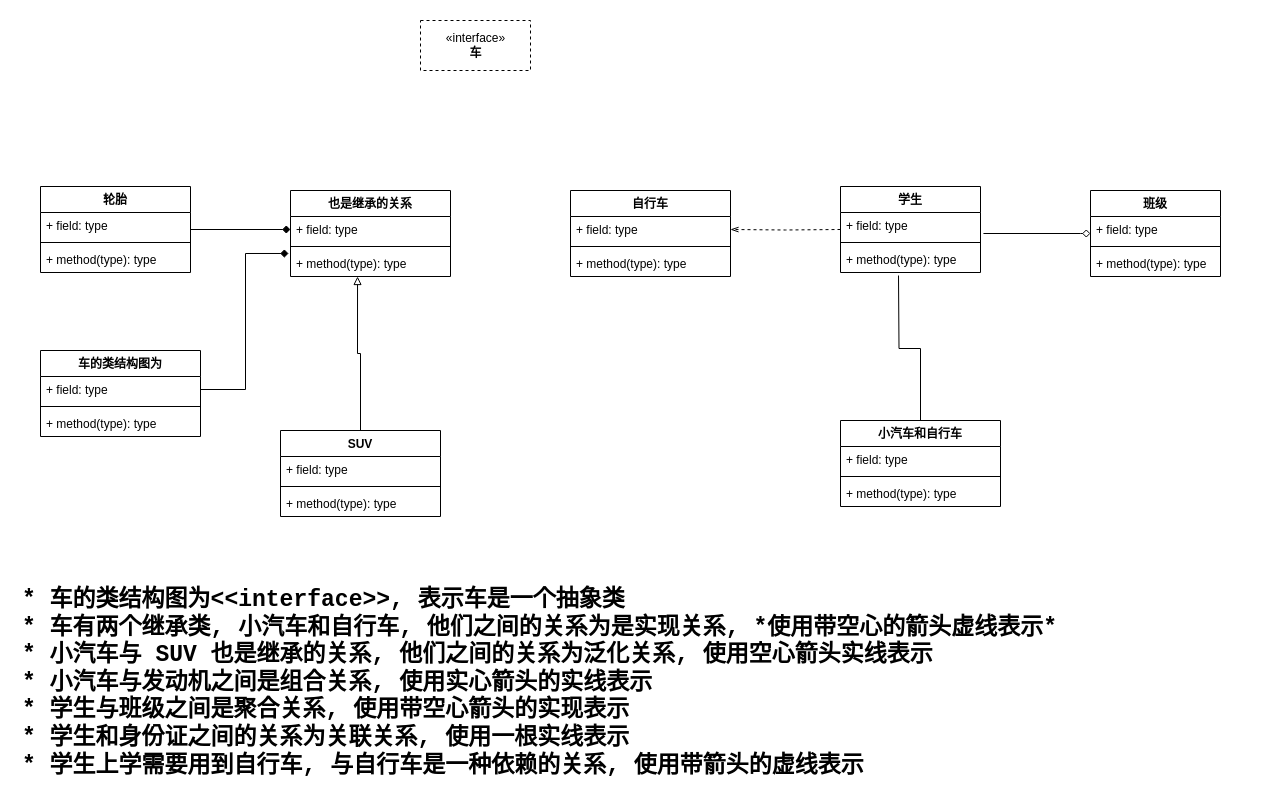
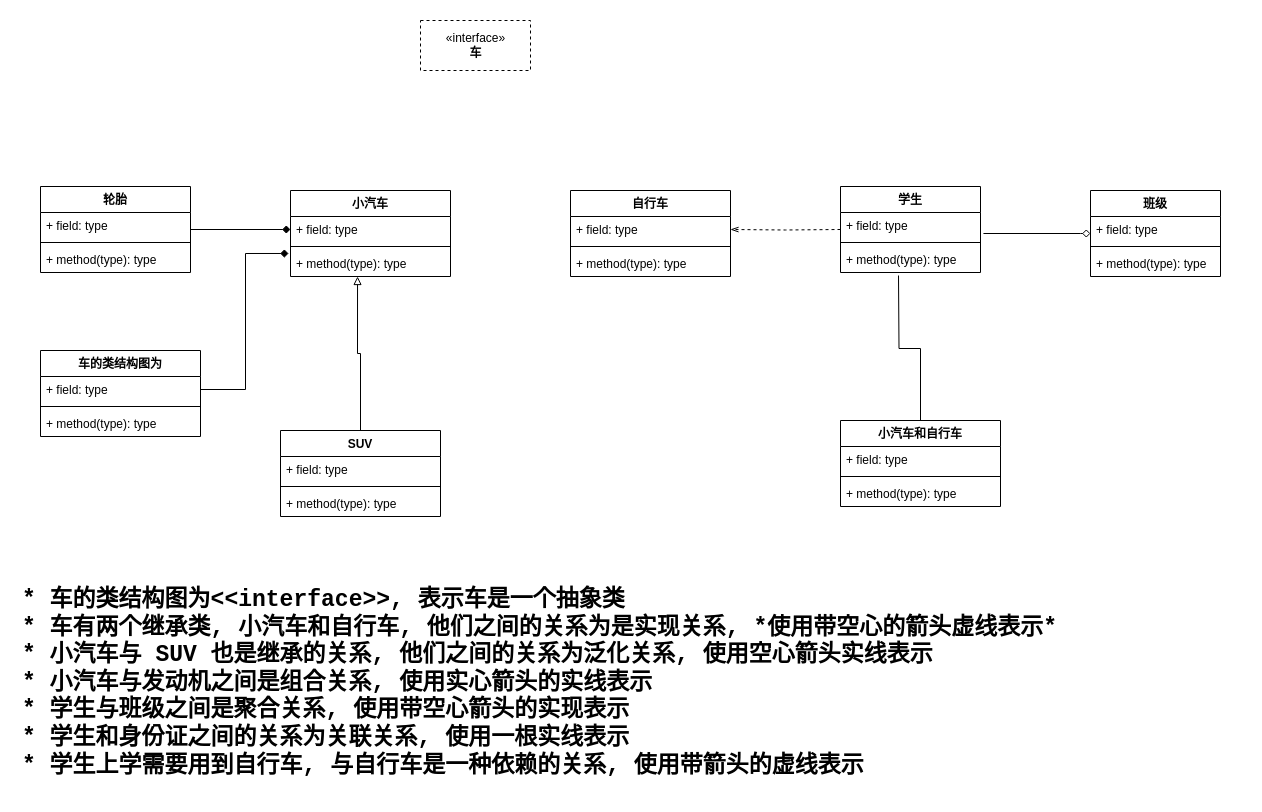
node "也是继承的关系": label "也是继承的关系" -> "小汽车"
